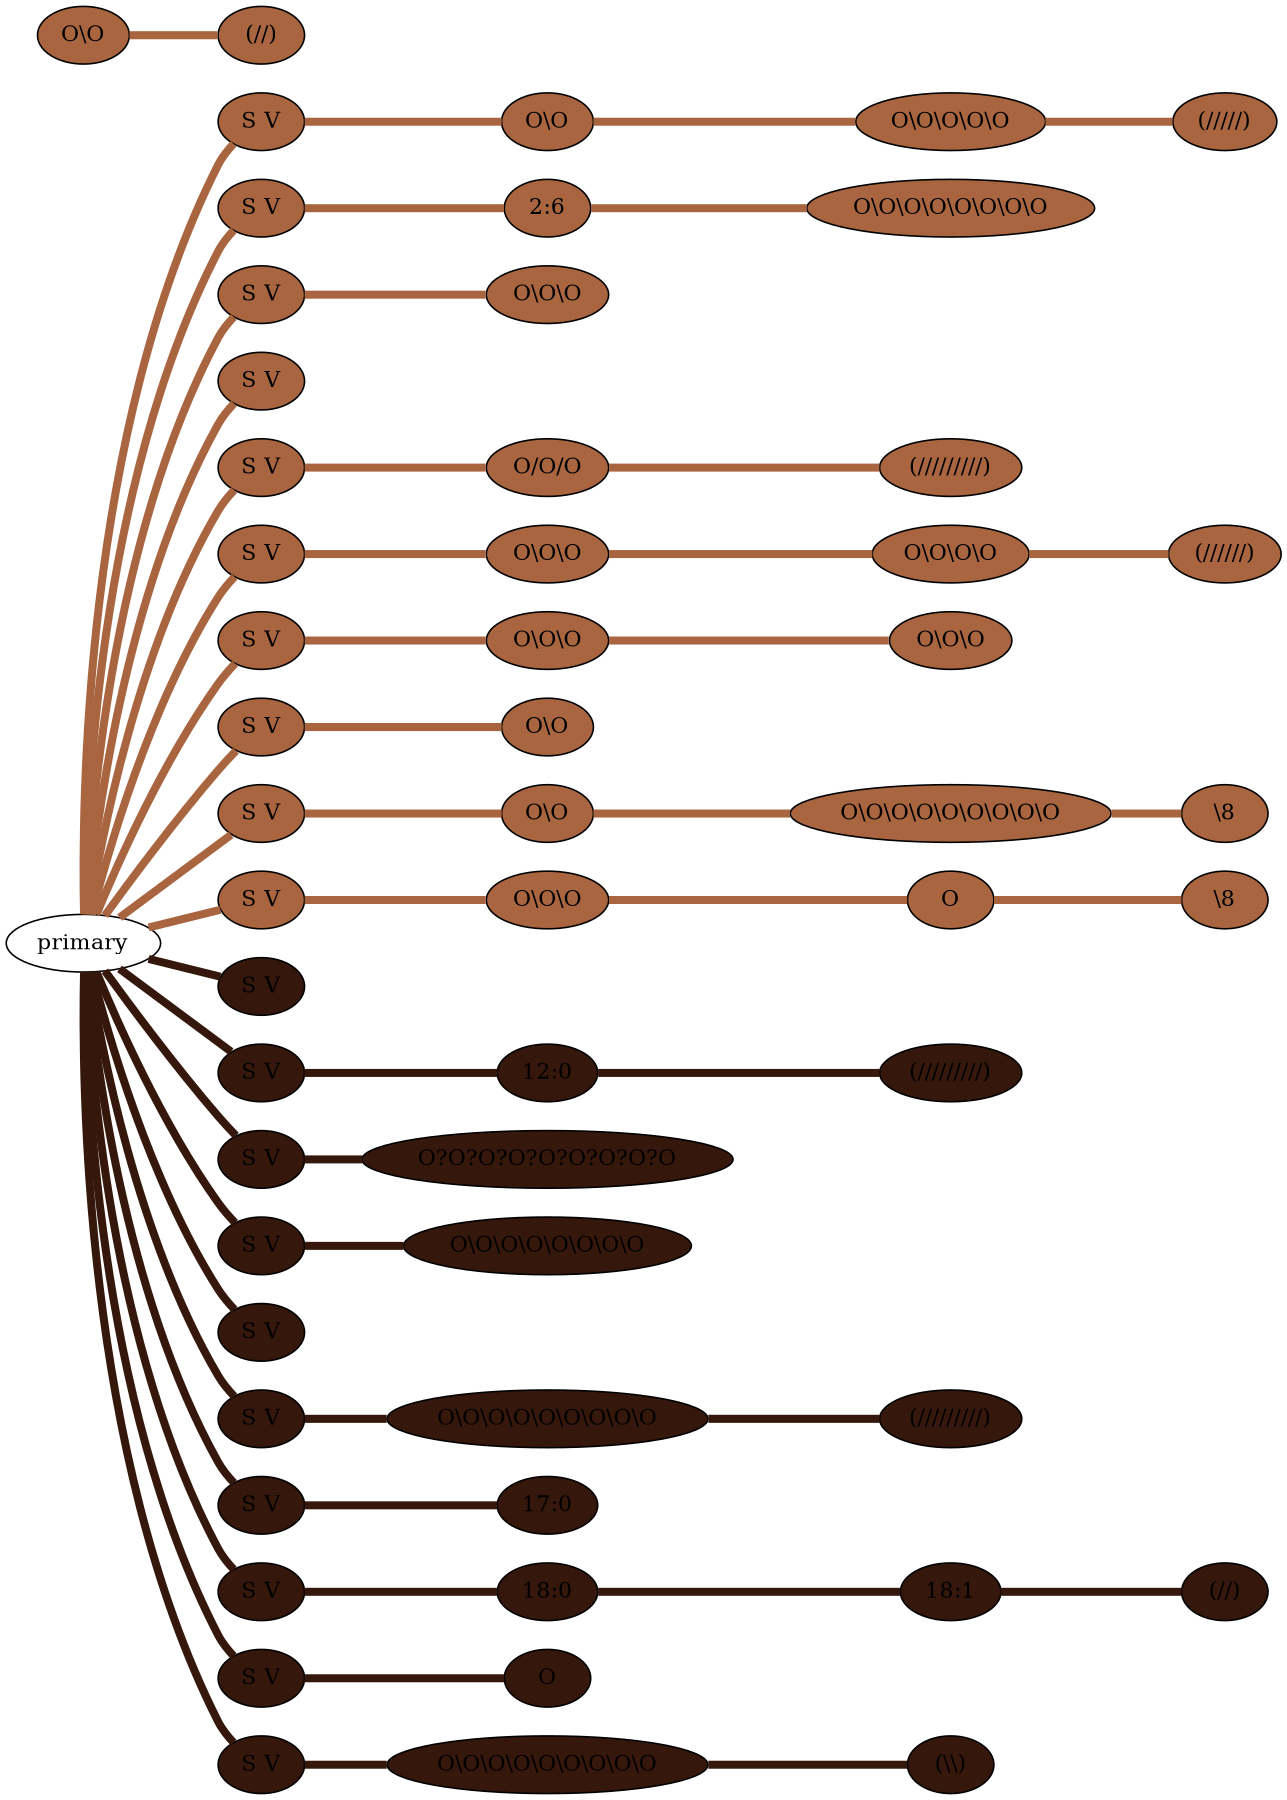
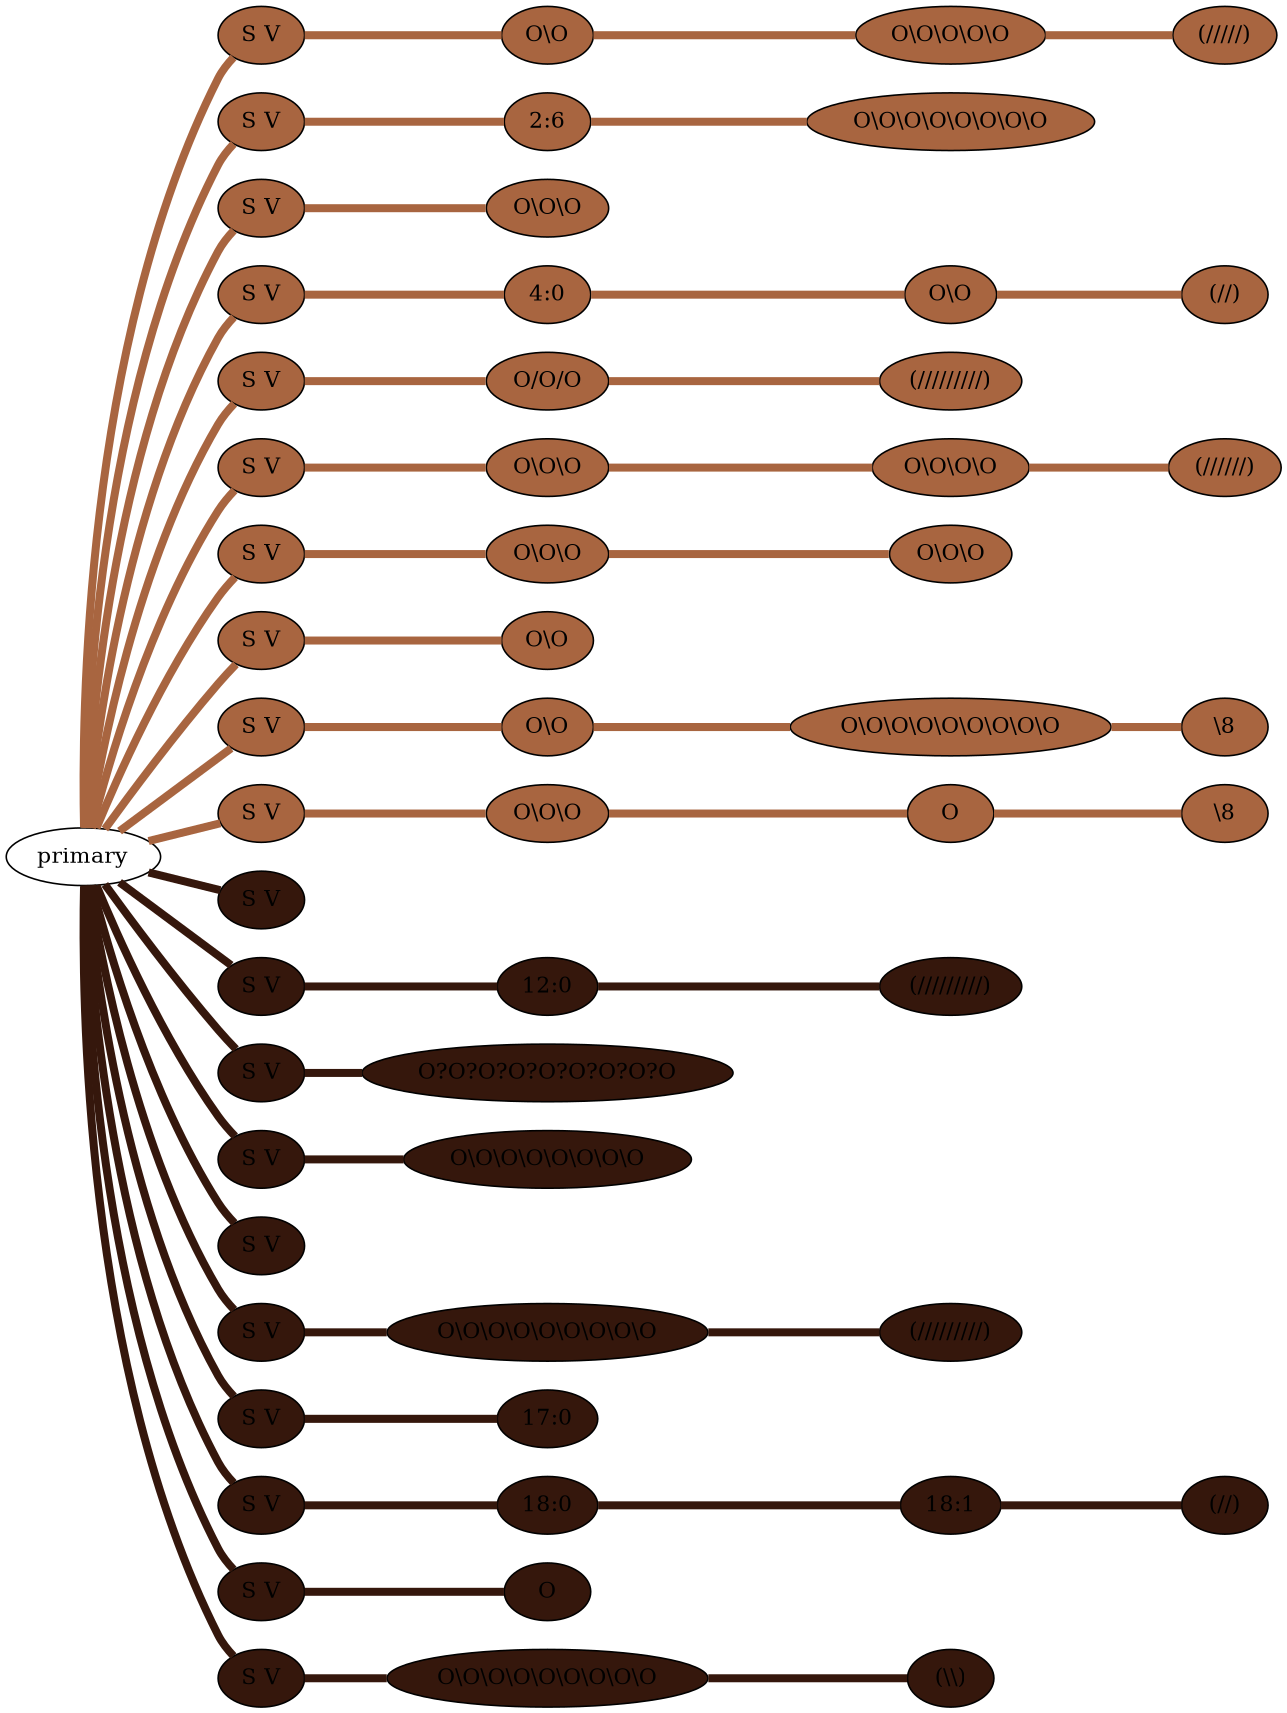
node "4:0": added
